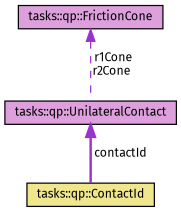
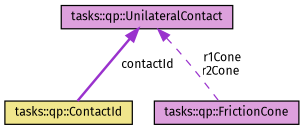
edge "tasks::qp::UnilateralContact" -> "tasks::qp::FrictionCone": reversed
